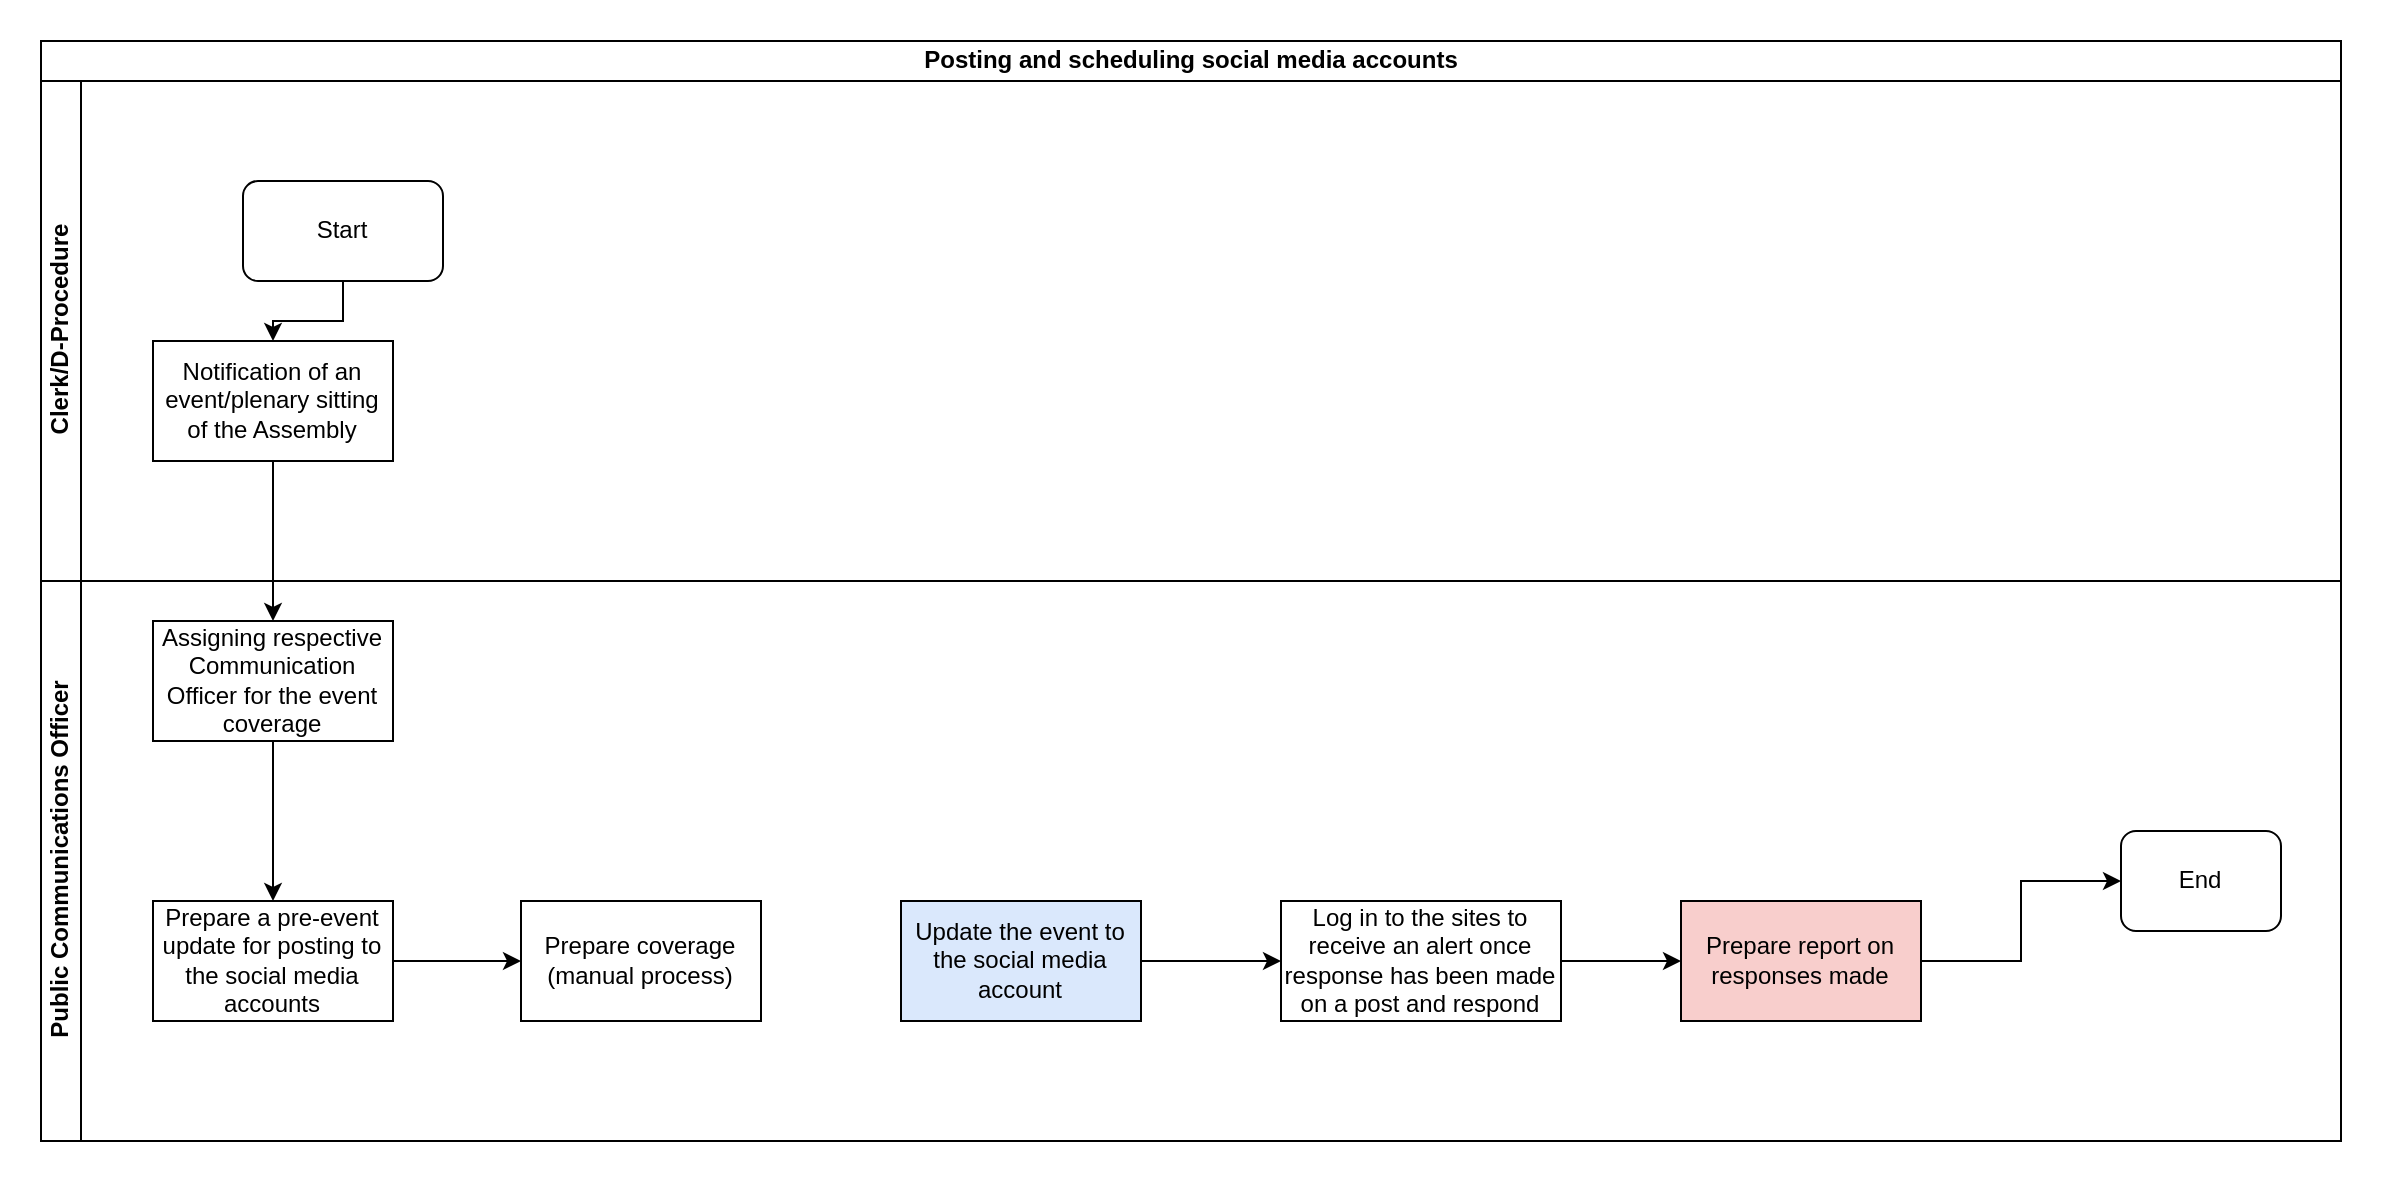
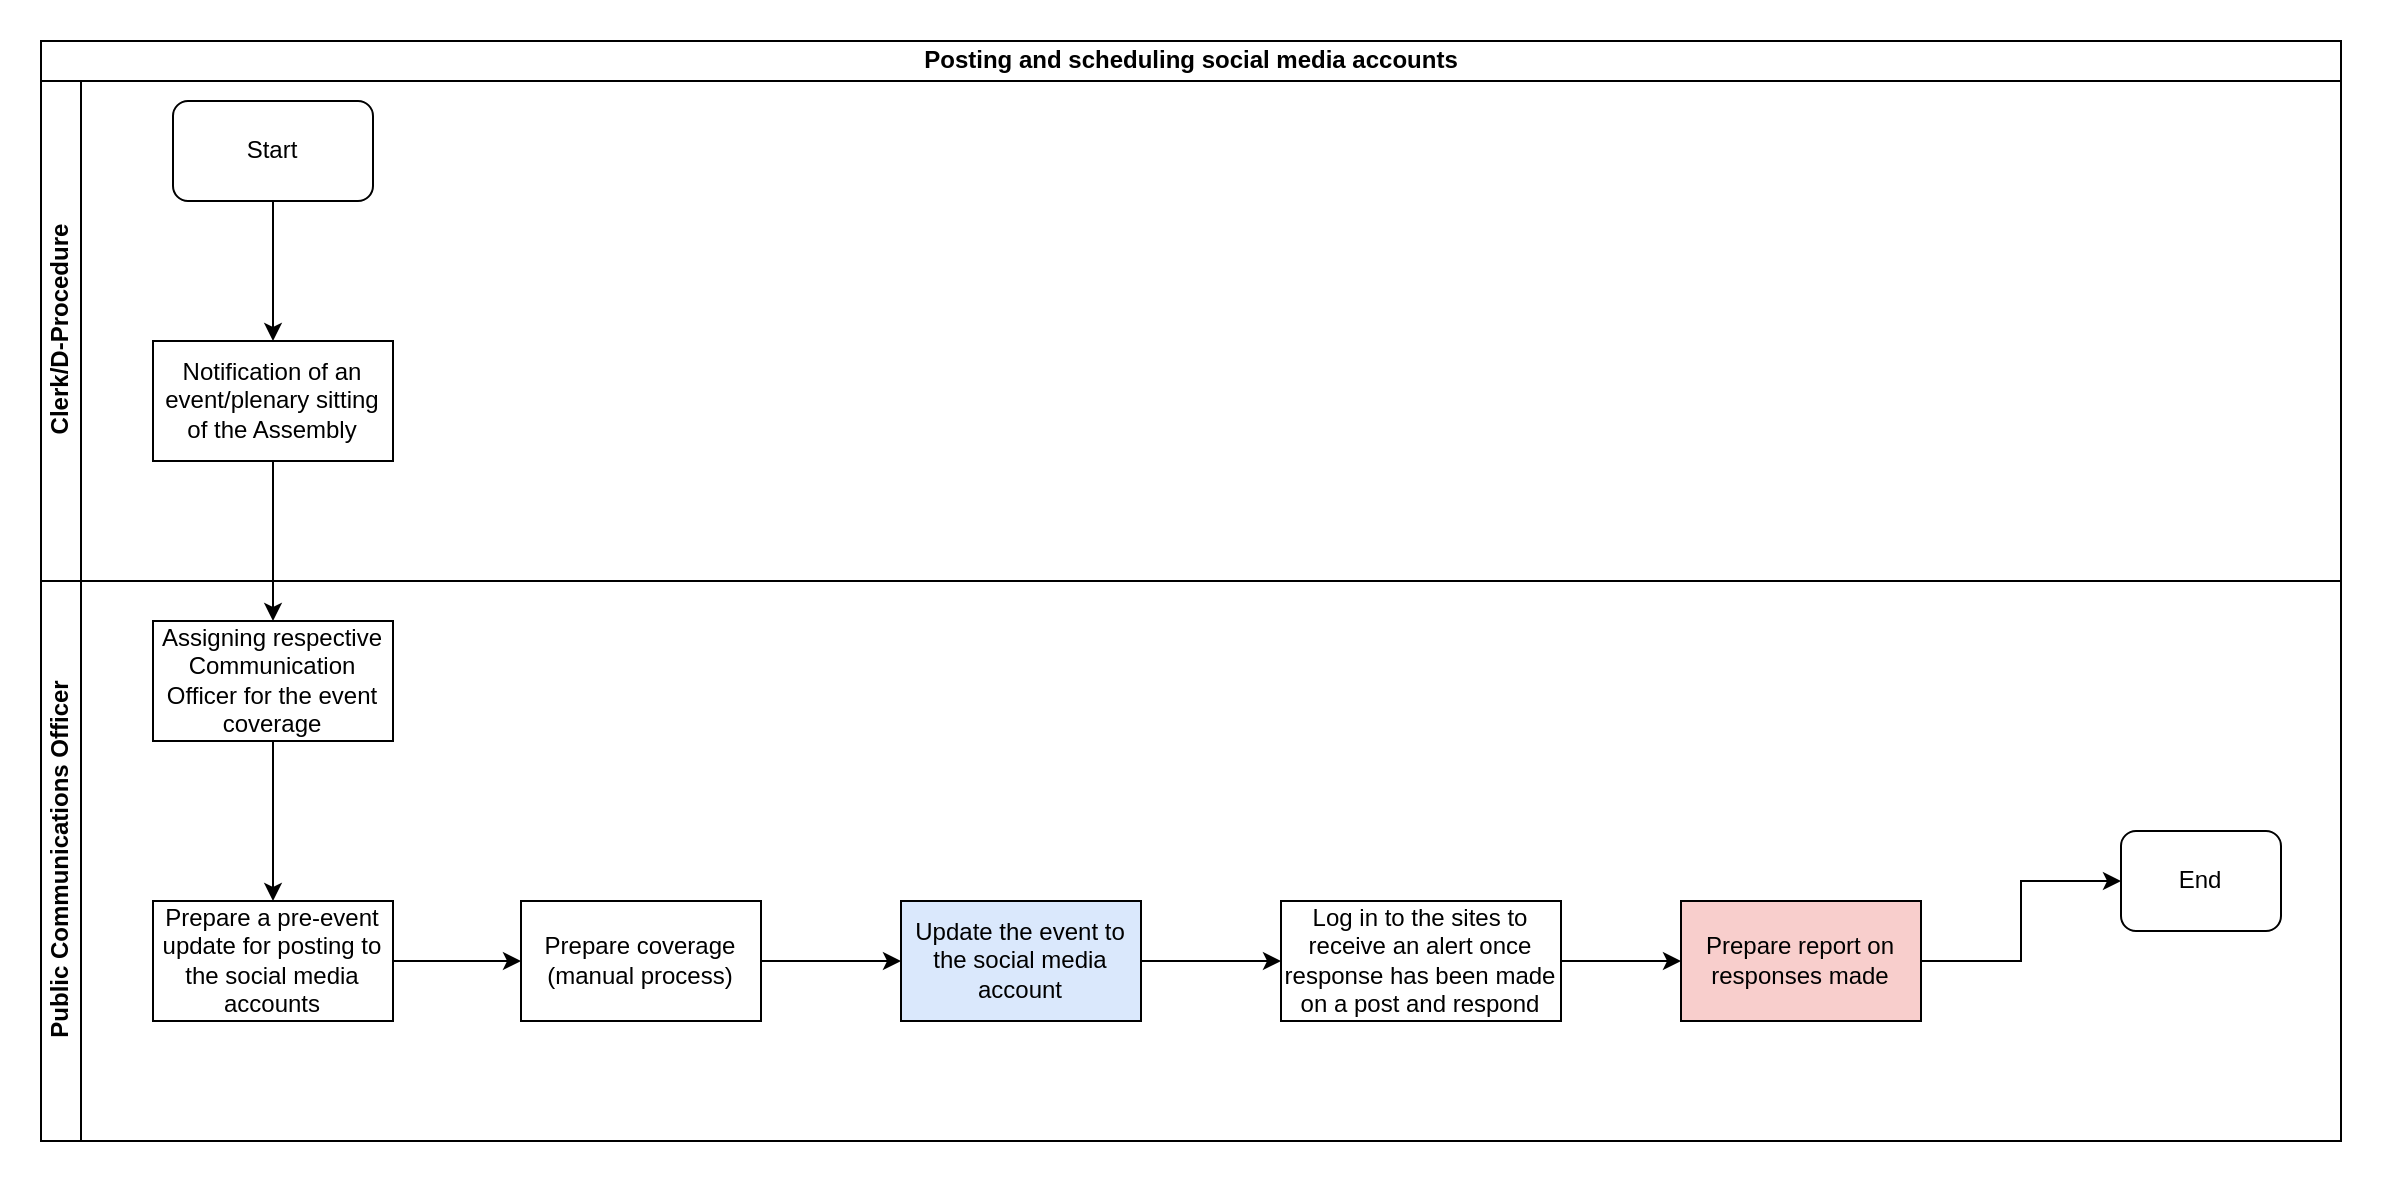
node "Start": moved (343, 231) -> (273, 151)
edge "Prepare coverage (manual process)" -> "Update the event to the social media account": added
